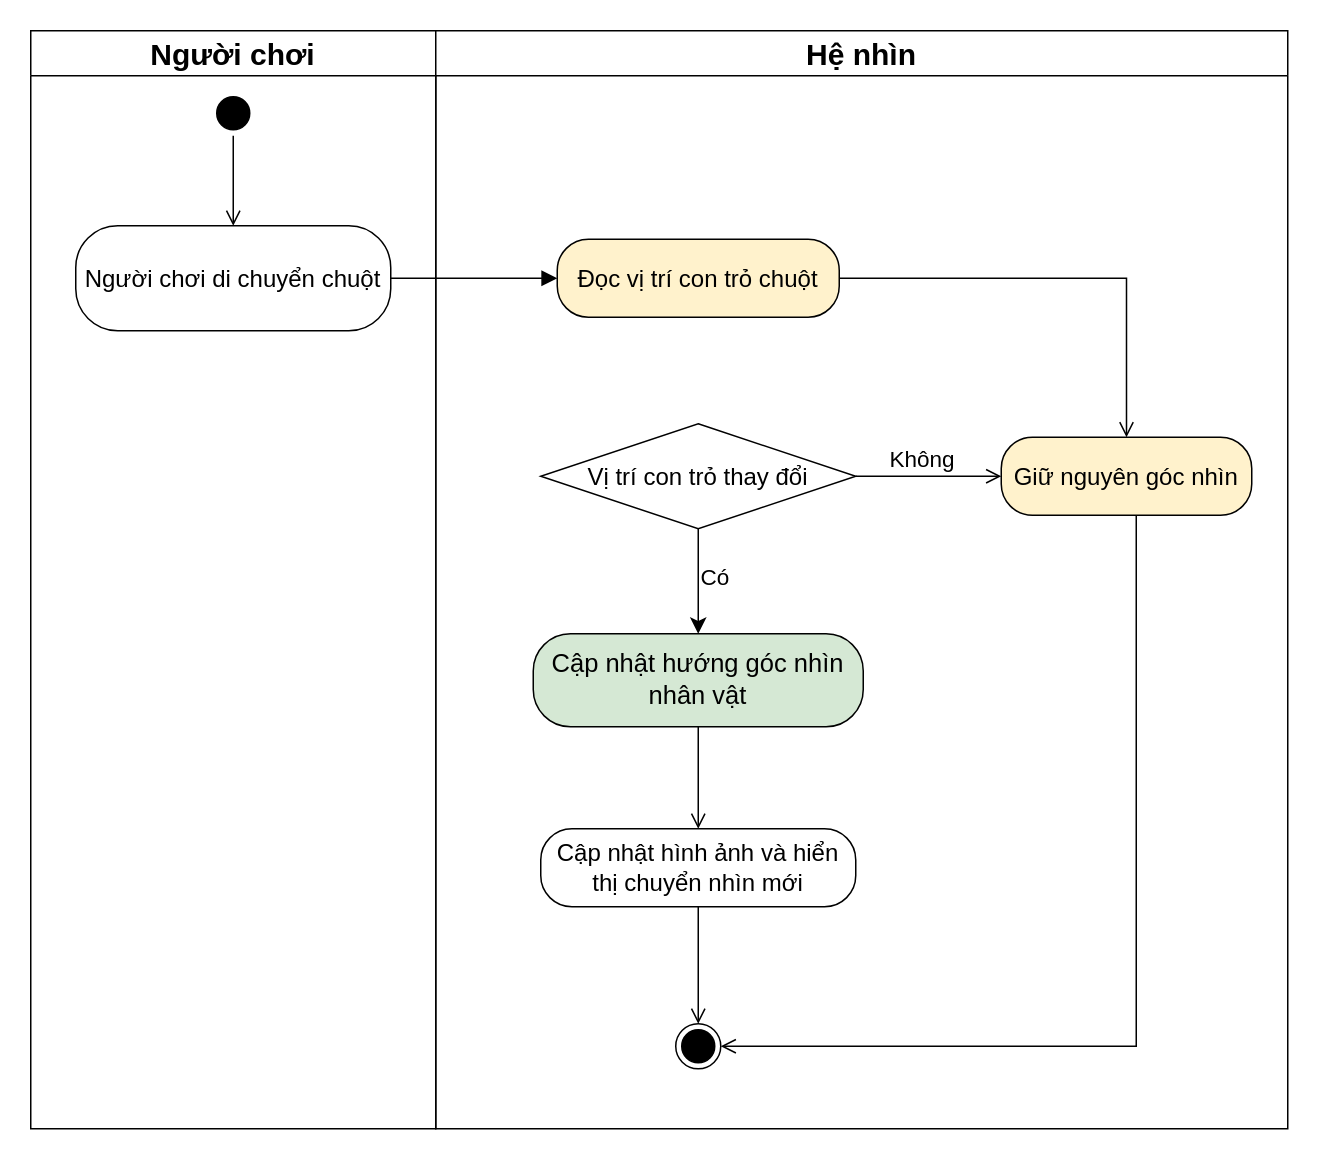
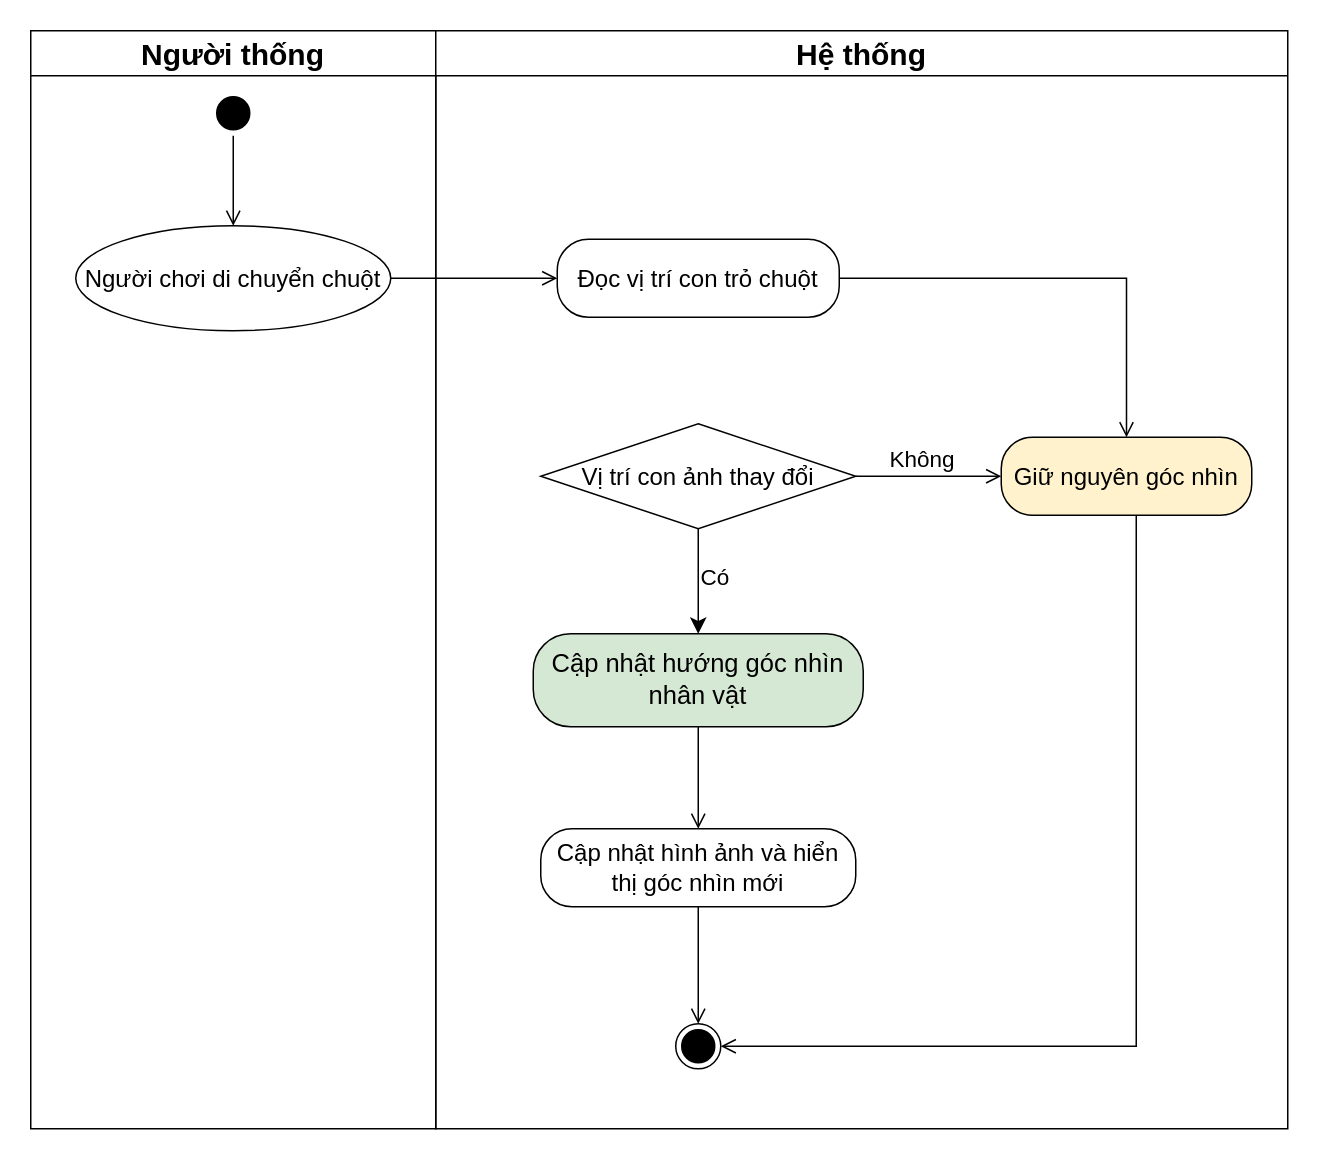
node "Người chơi": label "Người chơi" -> "Người thống"
node "Hệ nhìn": label "Hệ nhìn" -> "Hệ thống"
node "Người chơi di chuyển chuột": shape rounded rectangle -> ellipse
edge "Người chơi di chuyển chuột" -> "Đọc vị trí con trỏ chuột": arrowhead block -> open
node "Đọc vị trí con trỏ chuột": fillcolor #fff2cc -> #ffffff
node "Vị trí con trỏ thay đổi": label "Vị trí con trỏ thay đổi" -> "Vị trí con ảnh thay đổi"
node "Cập nhật hình ảnh và hiển thị chuyển nhìn mới": label "Cập nhật hình ảnh và hiển thị chuyển nhìn mới" -> "Cập nhật hình ảnh và hiển thị góc nhìn mới"
